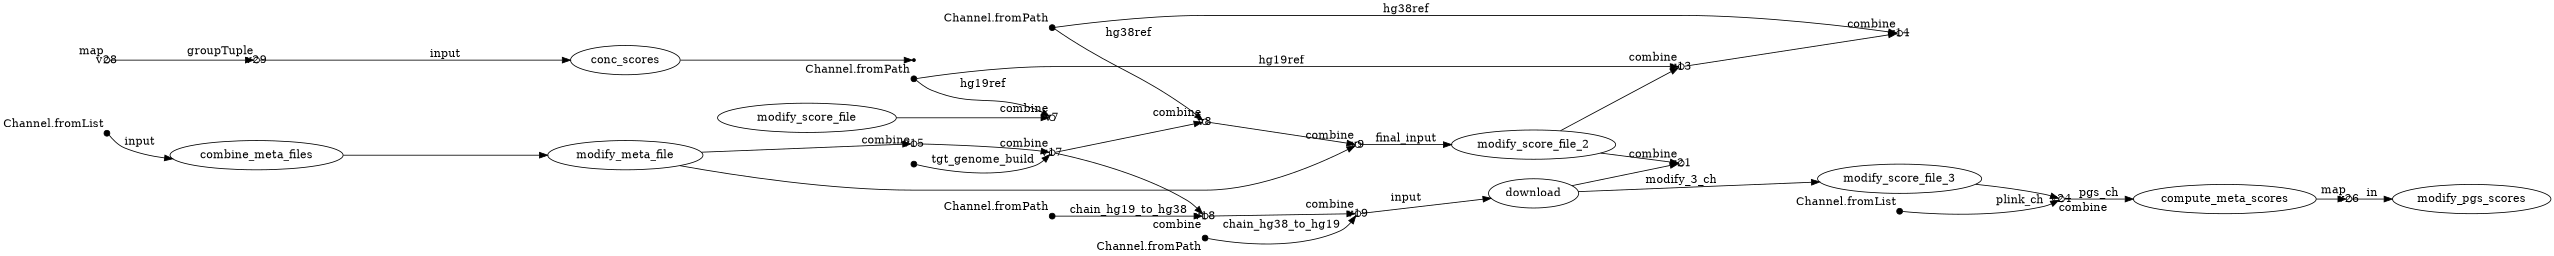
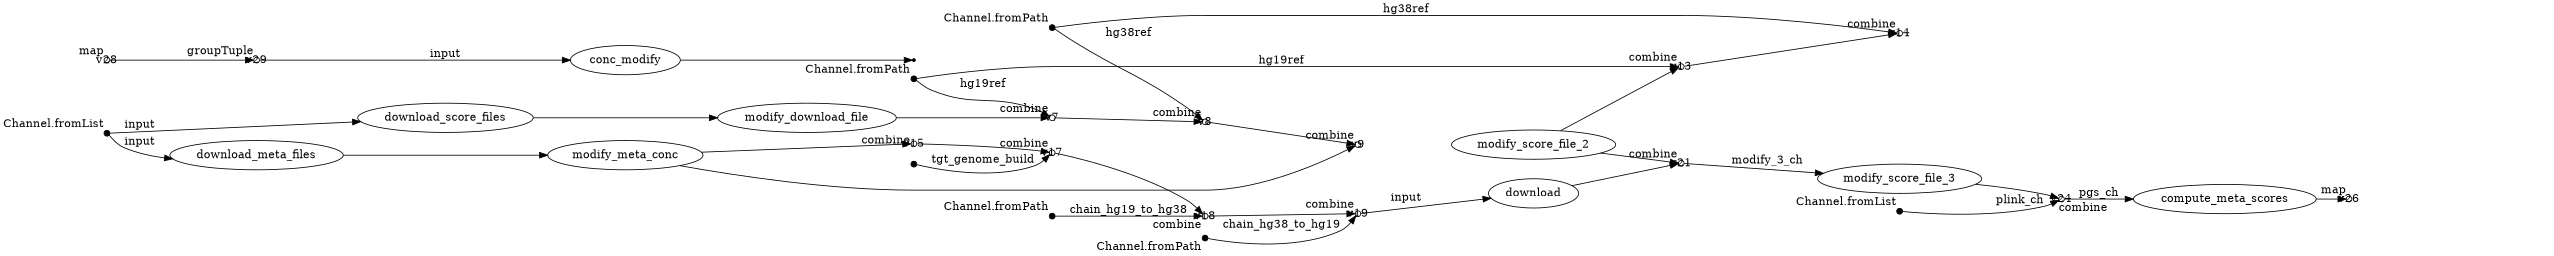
node "conc_scores": label "conc_scores" -> "conc_modify"
node "download_score_files": added
node "modify_score_file": label "modify_score_file" -> "modify_download_file"
edge "v17 combine" -> "v8 combine": now "v7 combine" -> "v8 combine"
edge "v9 combine" -> "modify_score_file_2": removed, label "final_input"
node "combine_meta_files": label "combine_meta_files" -> "download_meta_files"
node "modify_meta_file": label "modify_meta_file" -> "modify_meta_conc"
edge "download" -> "modify_score_file_3": now "v21 combine" -> "modify_score_file_3"
node "modify_pgs_scores": removed
